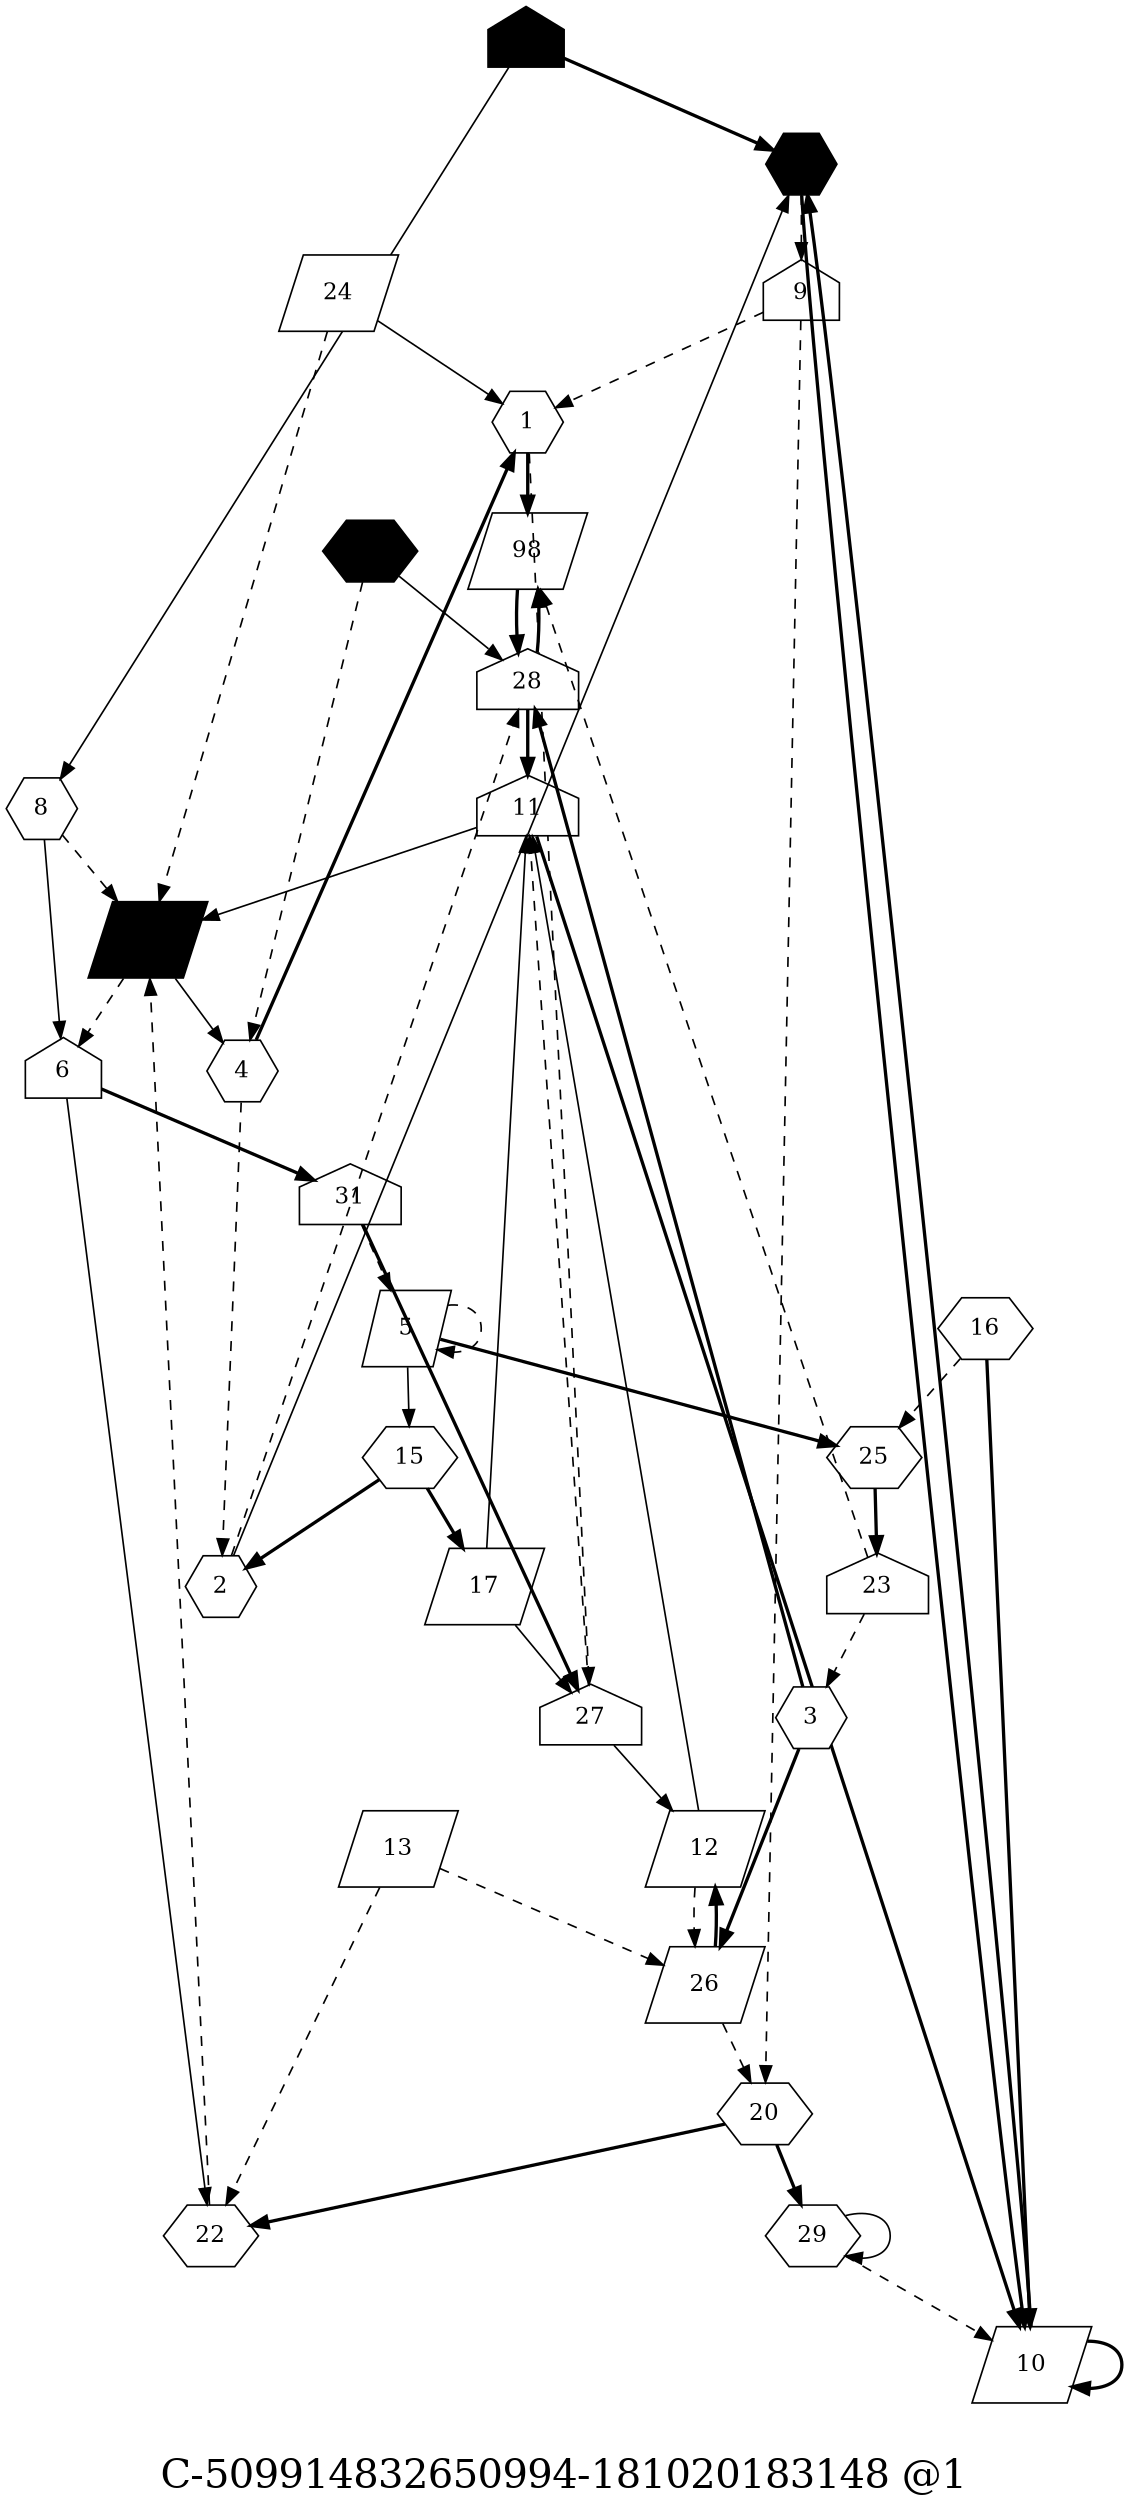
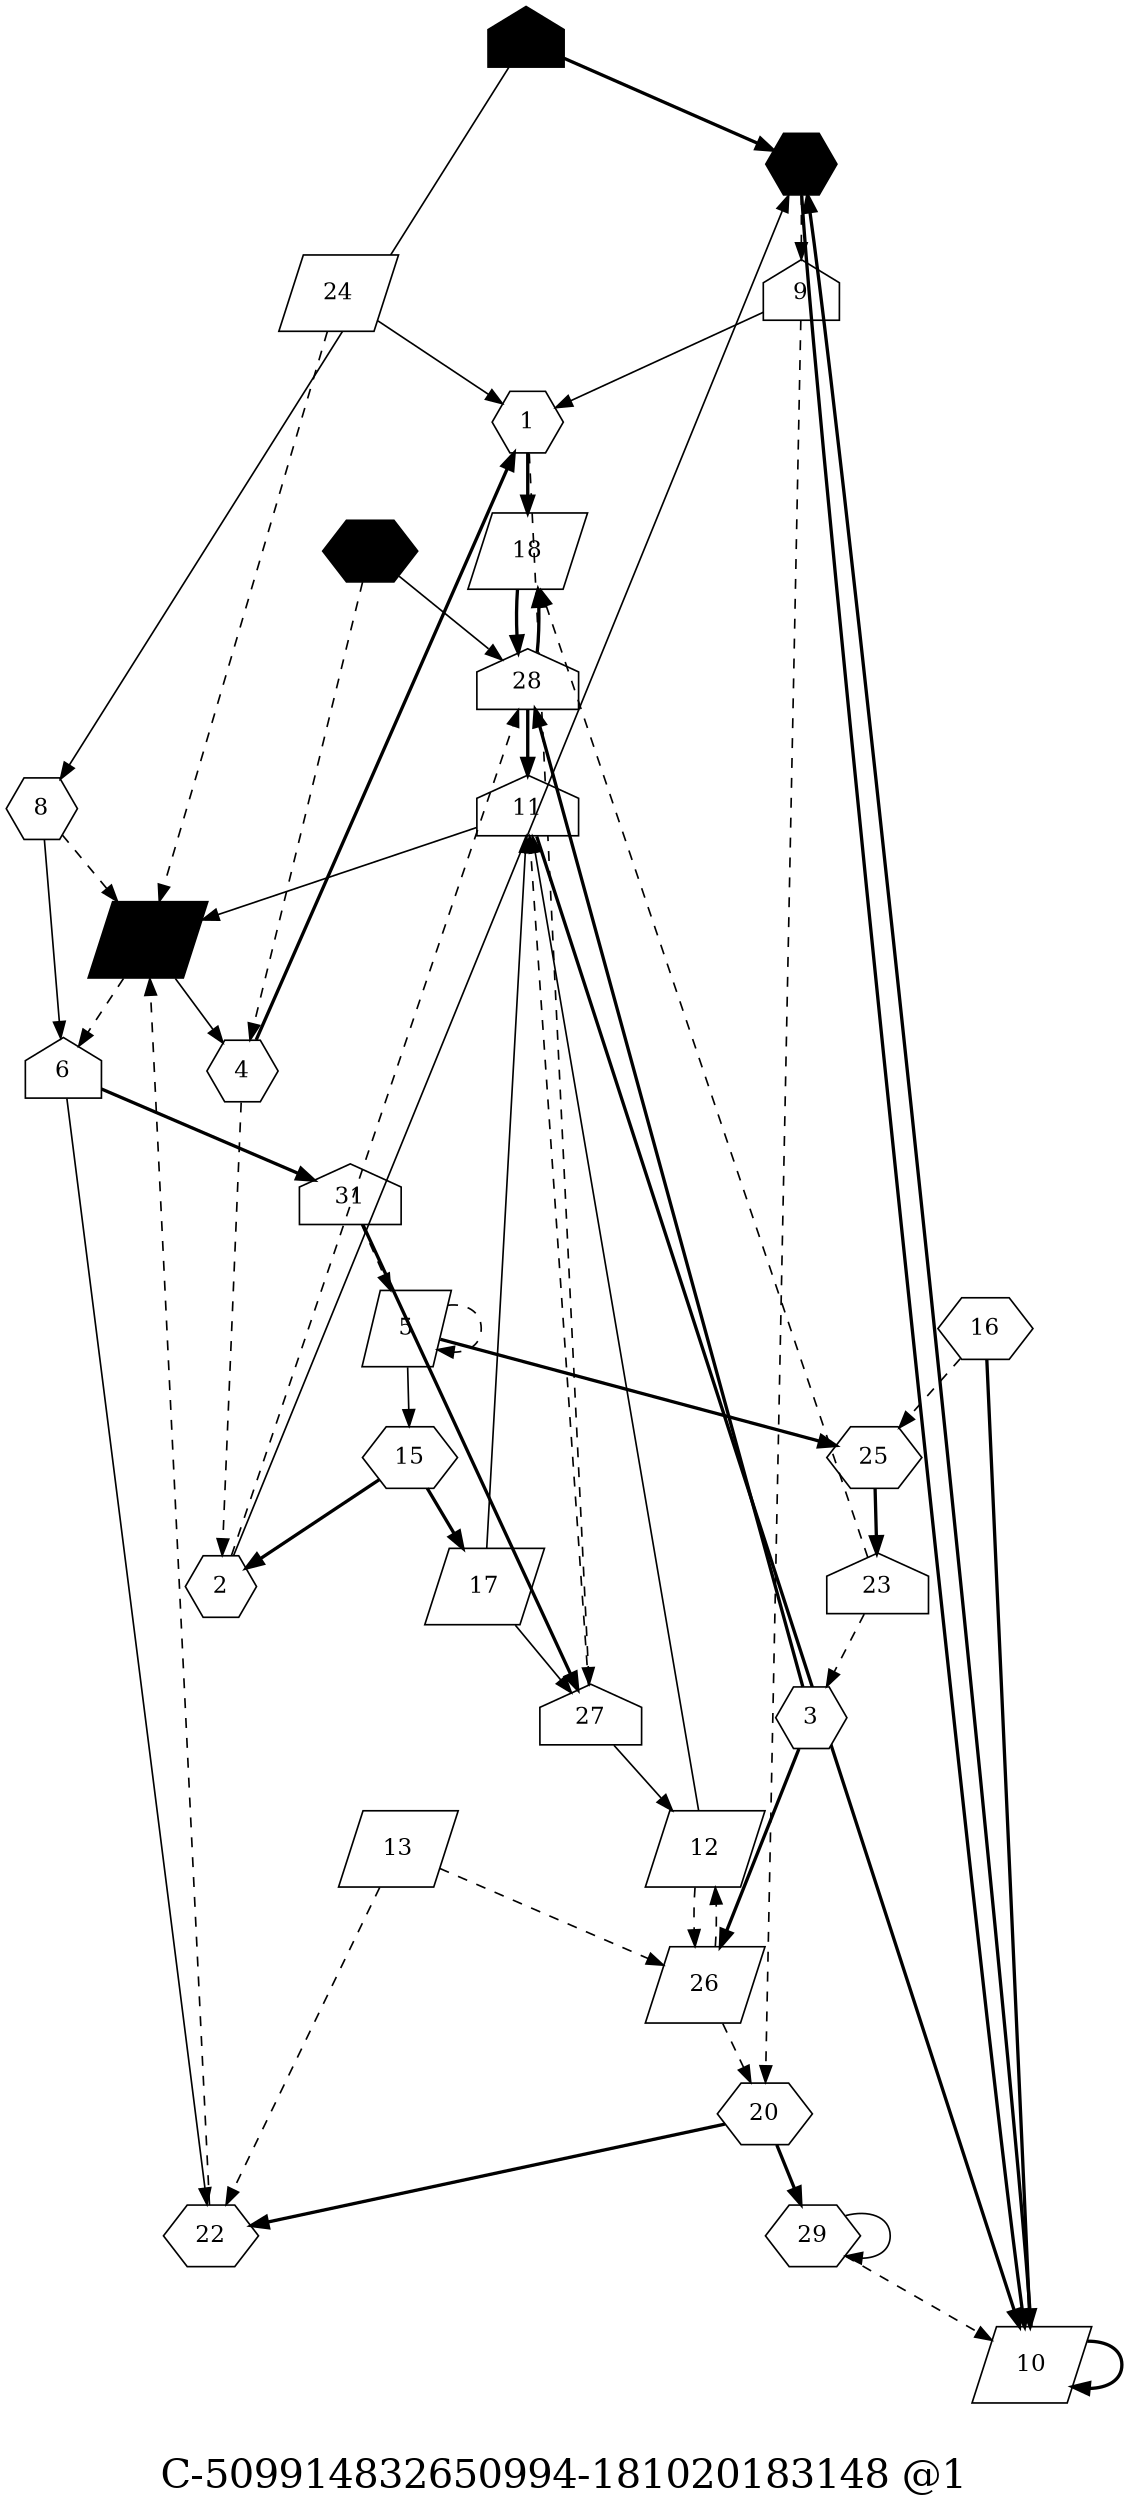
edge "9" -> "1": style dashed -> solid
node "98": label "98" -> "18"
edge "26" -> "12": style bold -> dashed
